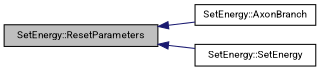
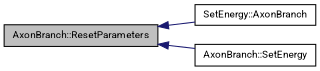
node "SetEnergy::ResetParameters": label "SetEnergy::ResetParameters" -> "AxonBranch::ResetParameters"
node "SetEnergy::SetEnergy": label "SetEnergy::SetEnergy" -> "AxonBranch::SetEnergy"
